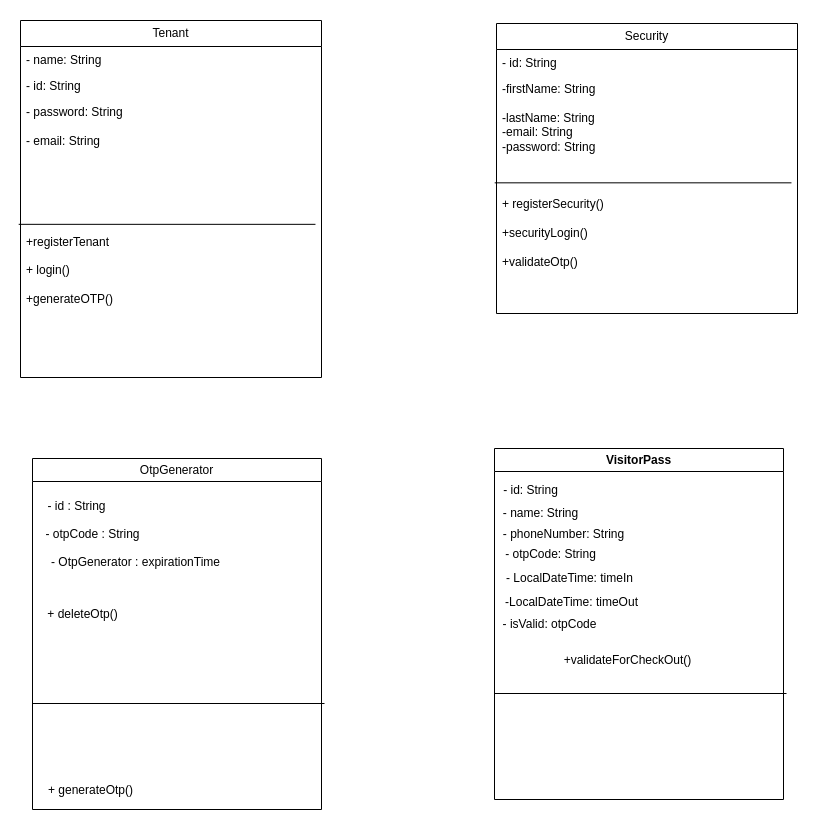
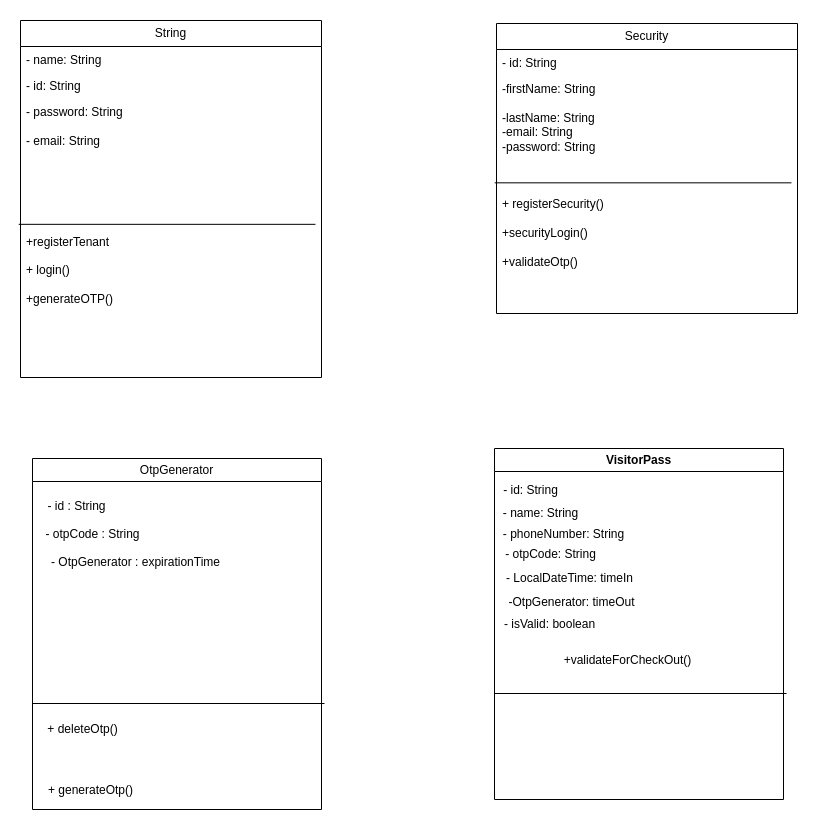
node "Tenant": label "Tenant" -> "String"
node "-LocalDateTime: timeOut": label "-LocalDateTime: timeOut" -> "-OtpGenerator: timeOut"
node "+ deleteOtp()": moved (83, 615) -> (83, 730)
node "- isValid: otpCode": label "- isValid: otpCode" -> "- isValid: boolean"
